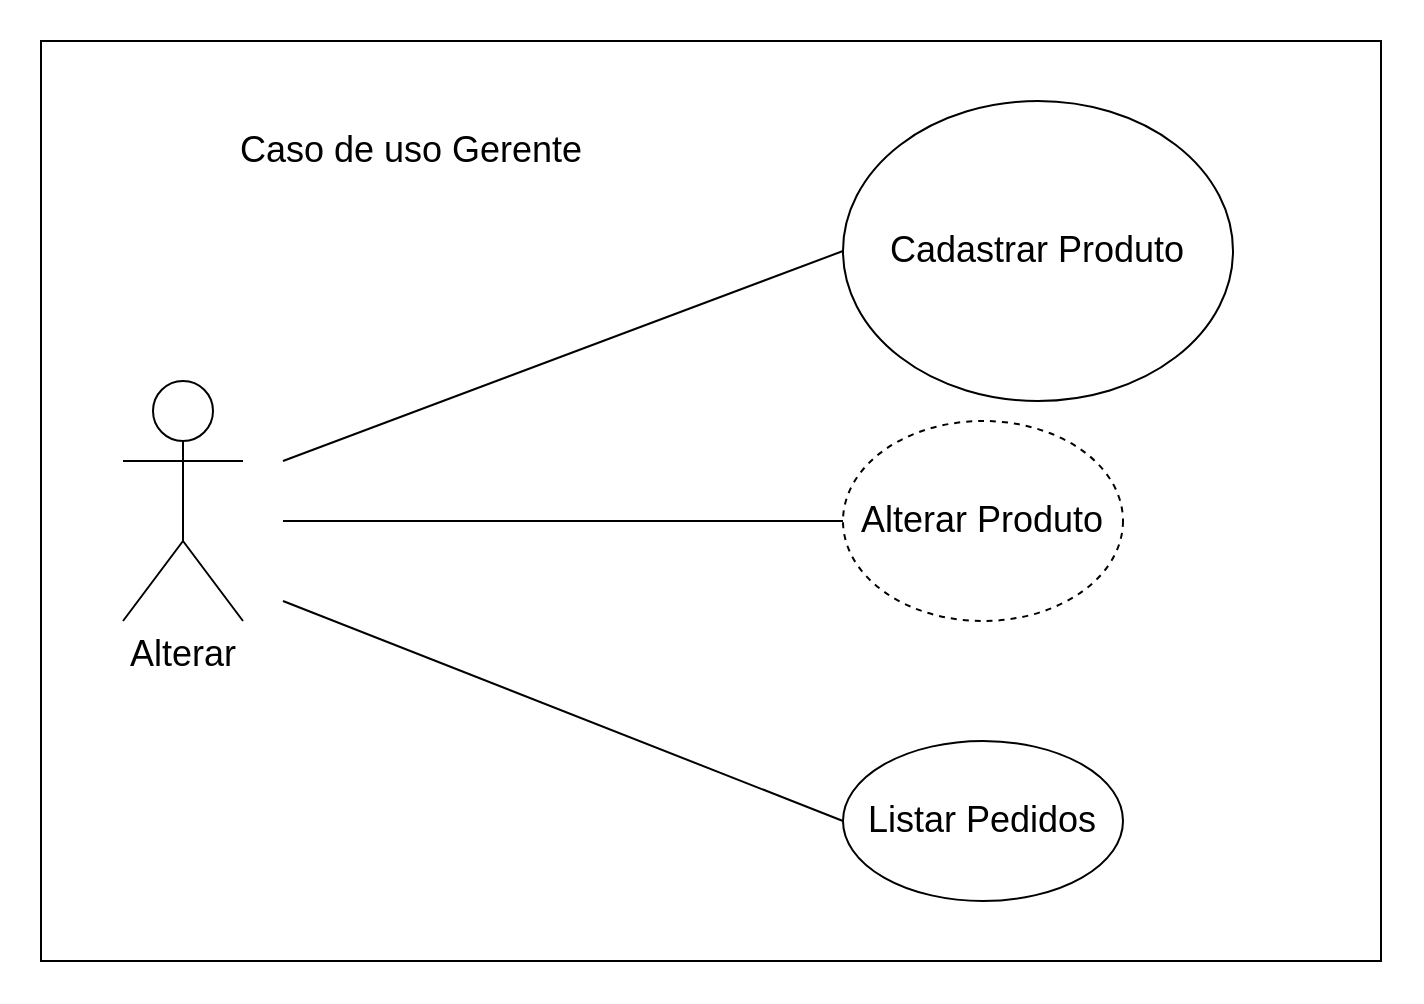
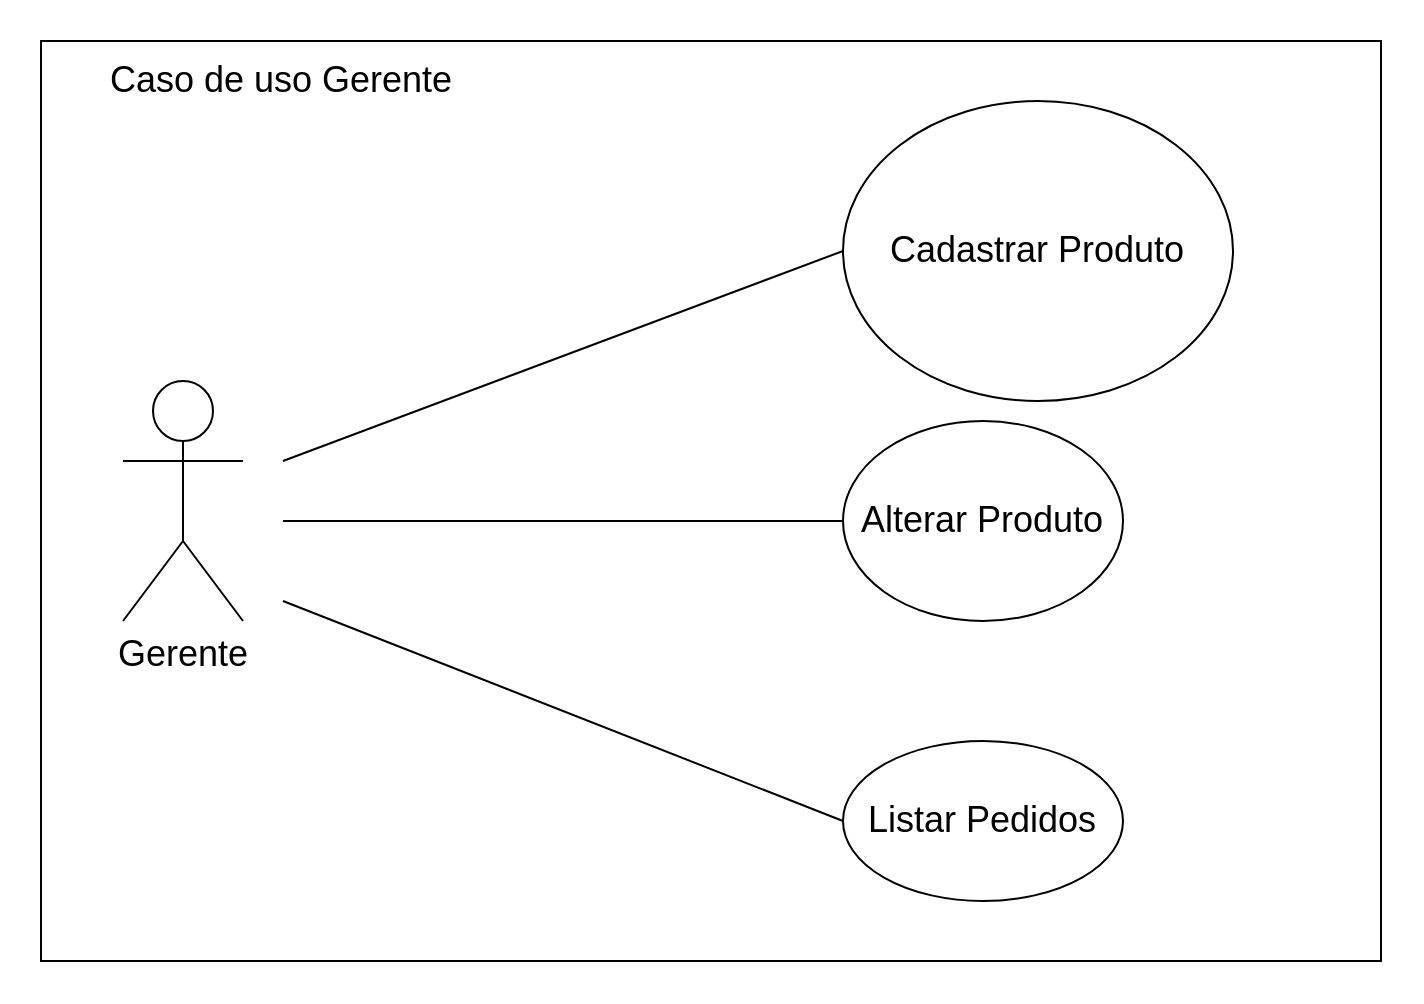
node "Caso de uso Gerente": moved (411, 151) -> (281, 81)
node "Alterar Produto": style dashed -> solid
node "Alterar": label "Alterar" -> "Gerente"
